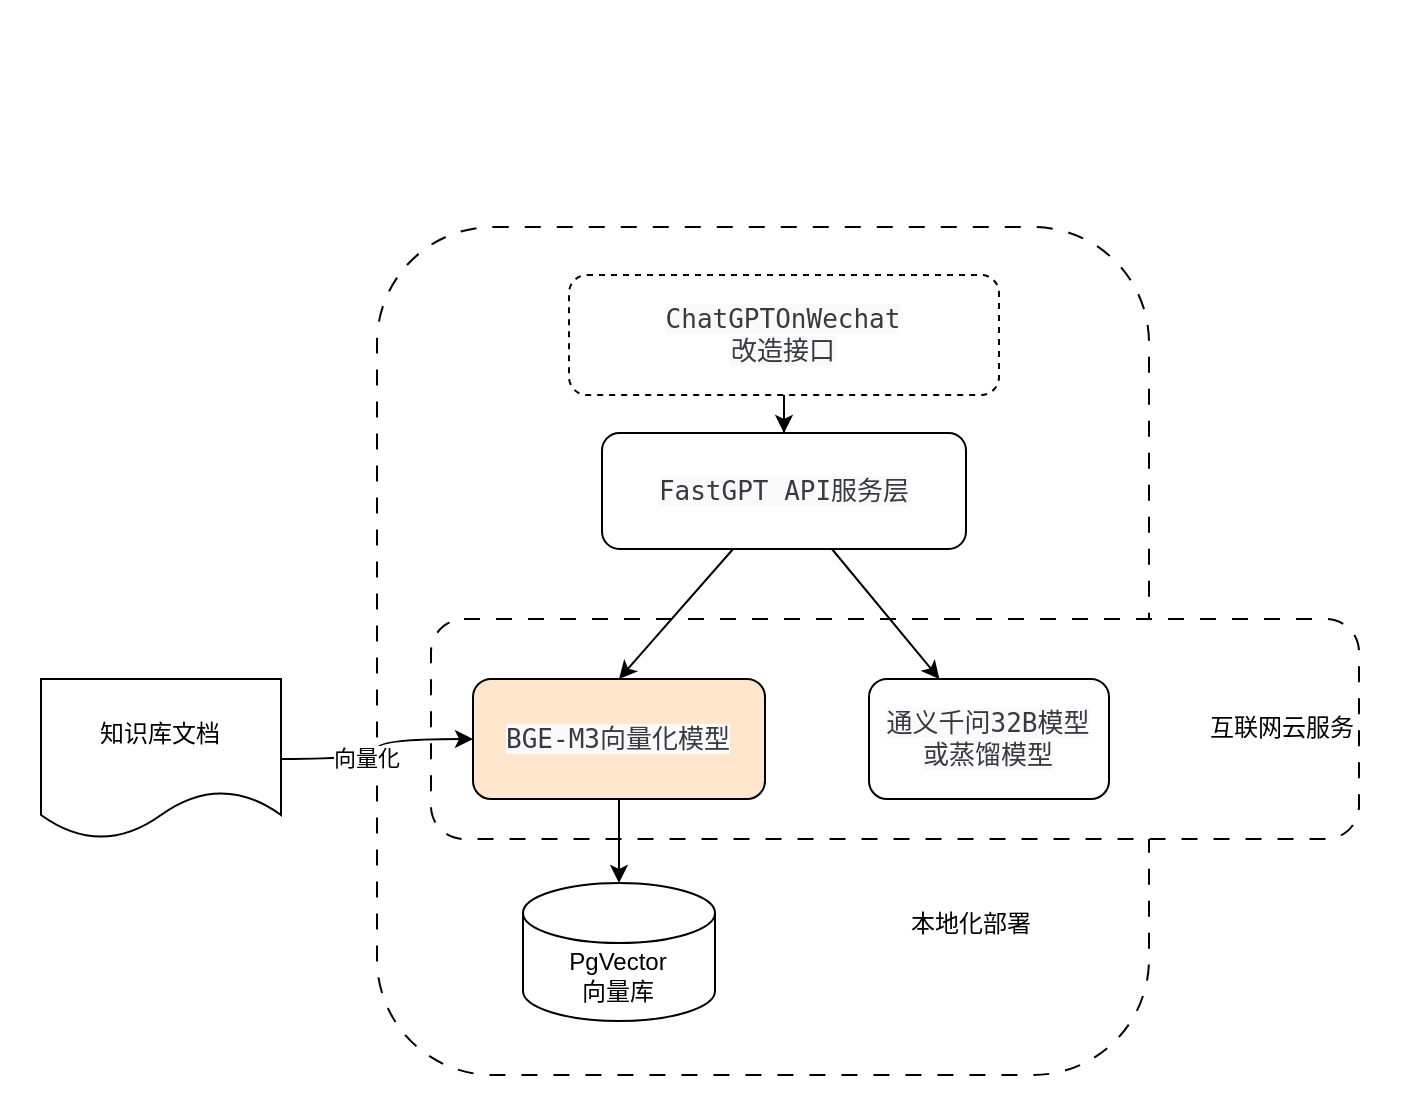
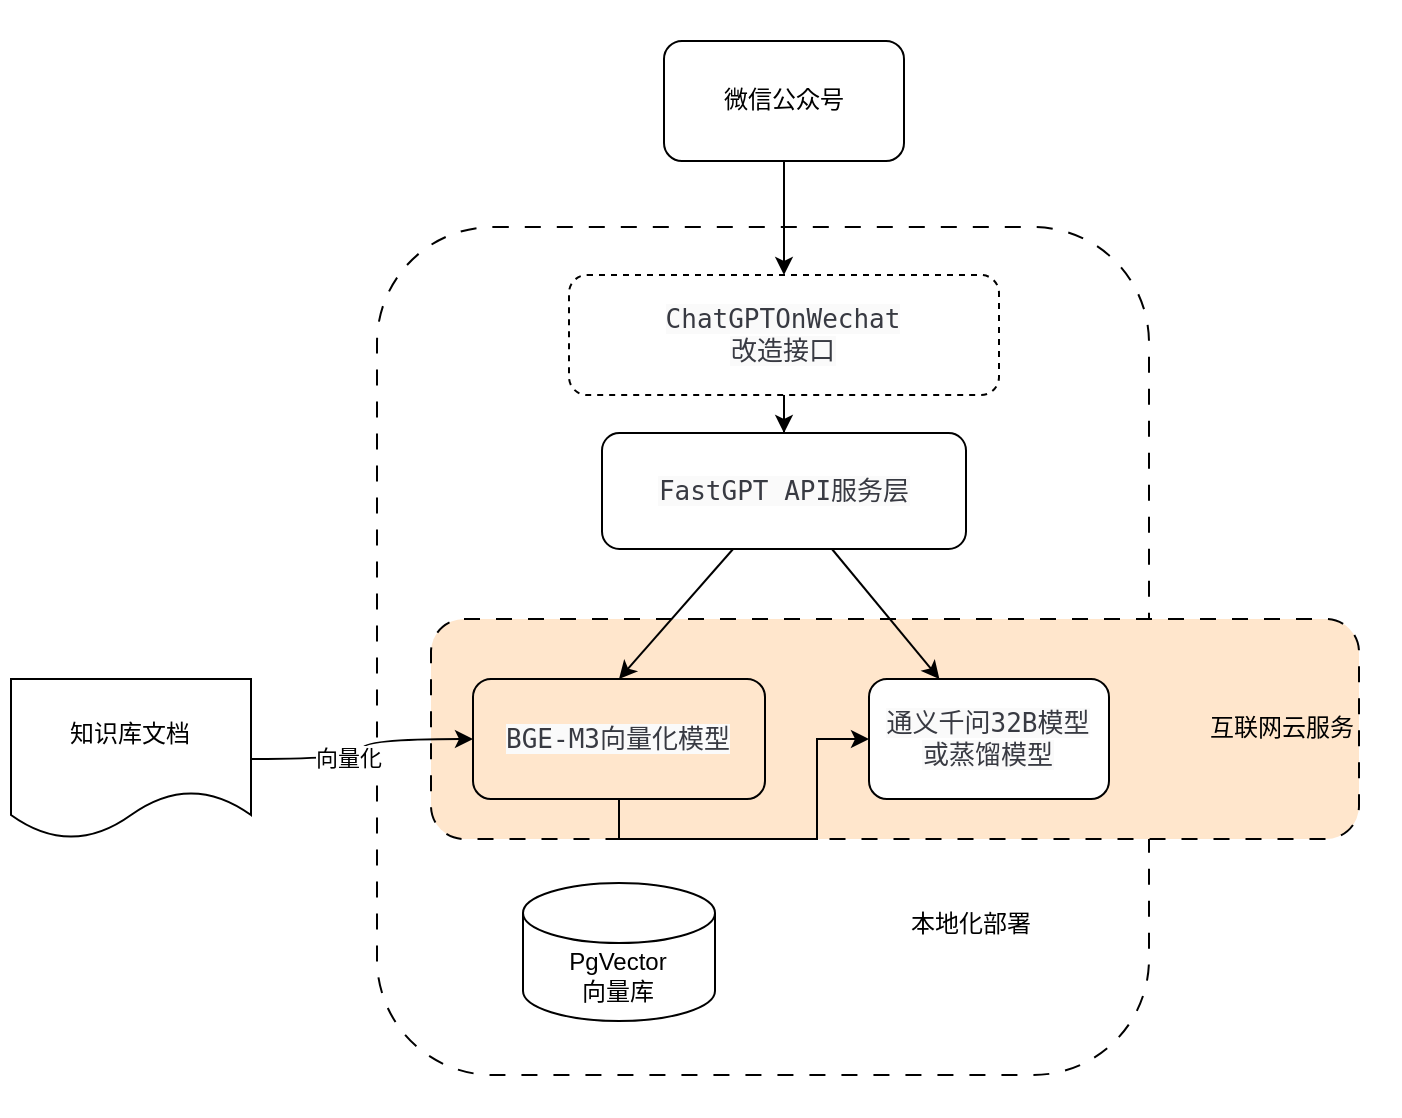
node "微信公众号": added
edge "微信公众号" -> "ChatGPTOnWechat 改造接口": added
node "互联网云服务": fillcolor #ffffff -> #ffe6cc
node "知识库文档": moved (161, 759) -> (131, 759)
edge "BGE-M3向量化模型" -> "PgVector 向量库": now "BGE-M3向量化模型" -> "通义千问32B模型 或蒸馏模型"
